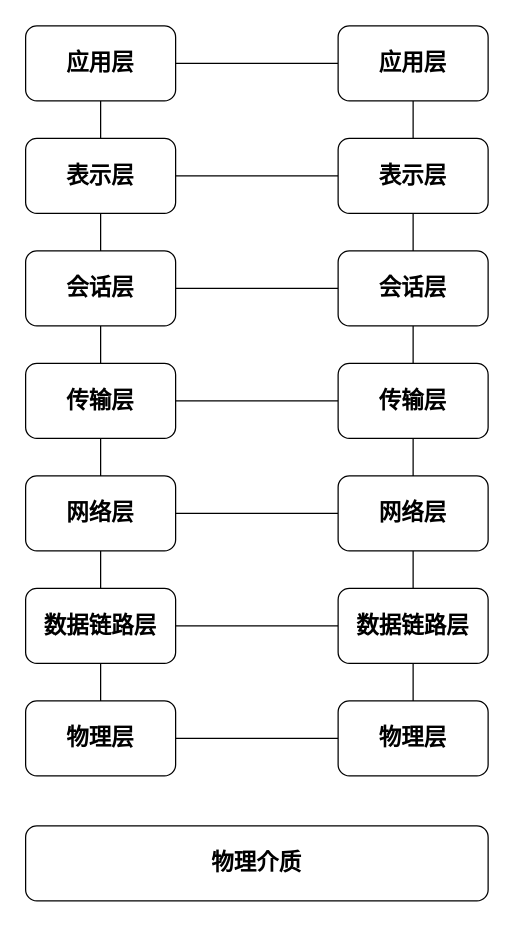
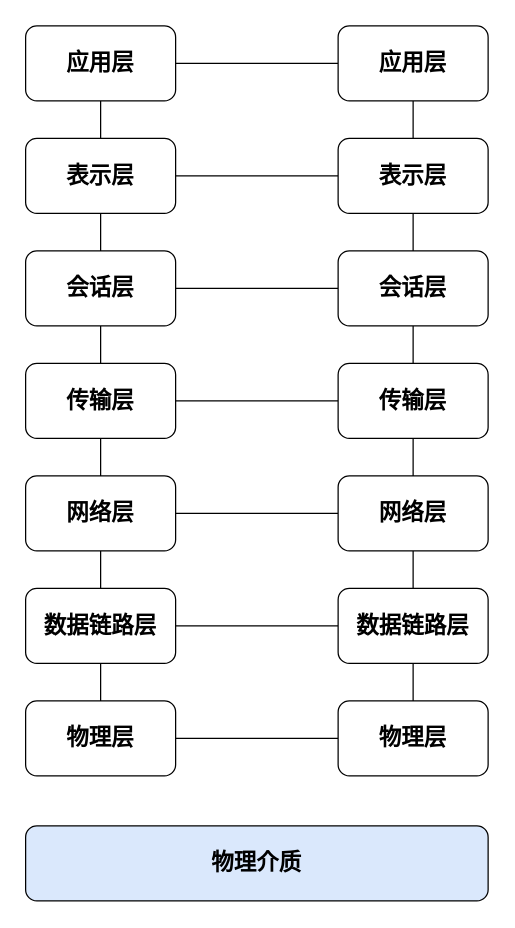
node "物理介质": fillcolor #ffffff -> #dae8fc
